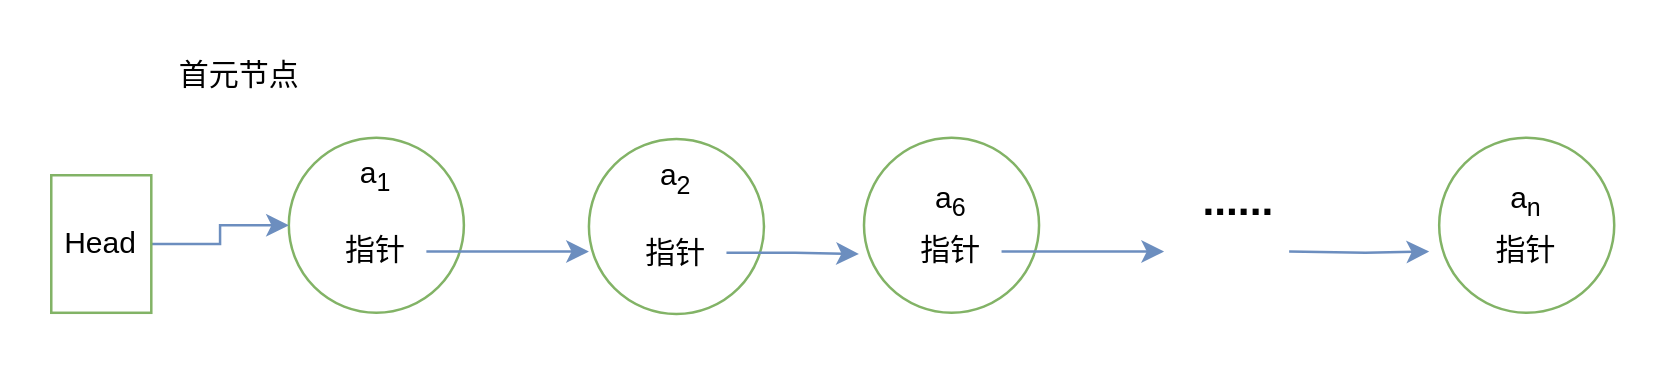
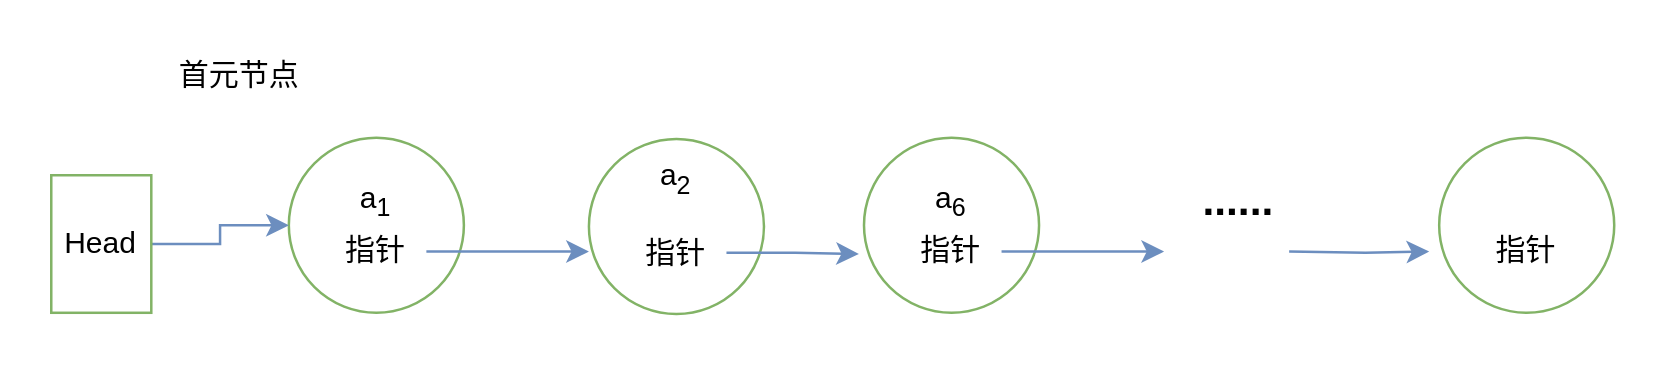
node "a1": moved (376, 176) -> (376, 201)
node "an": removed
